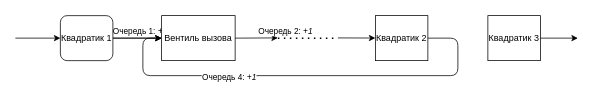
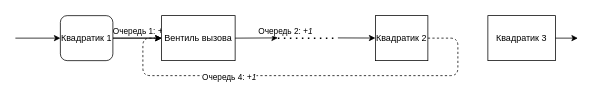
node "Квадратик 3": size 53x45 -> 68x45
edge "Квадратик 2" -> "Вентиль вызова": style solid -> dashed
